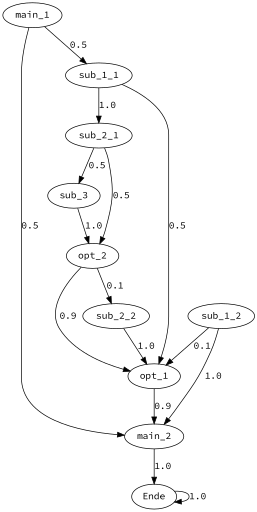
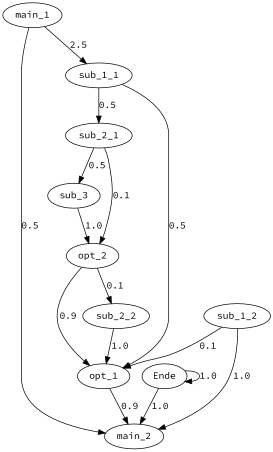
edge "main_1" -> "sub_1_1": label "0.5" -> "2.5"
edge "sub_1_1" -> "sub_2_1": label "1.0" -> "0.5"
edge "sub_2_1" -> "opt_2": label "0.5" -> "0.1"
edge "main_2" -> "Ende": reversed
